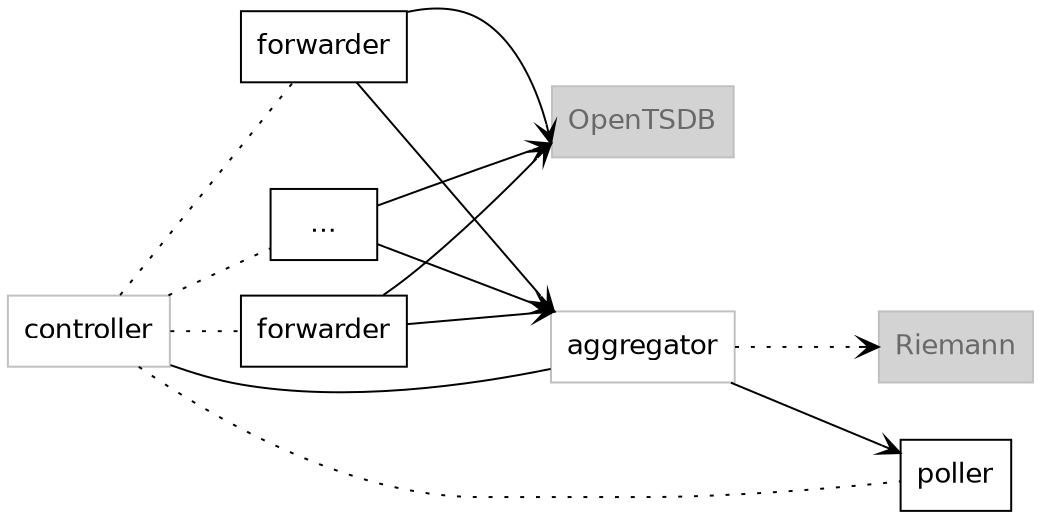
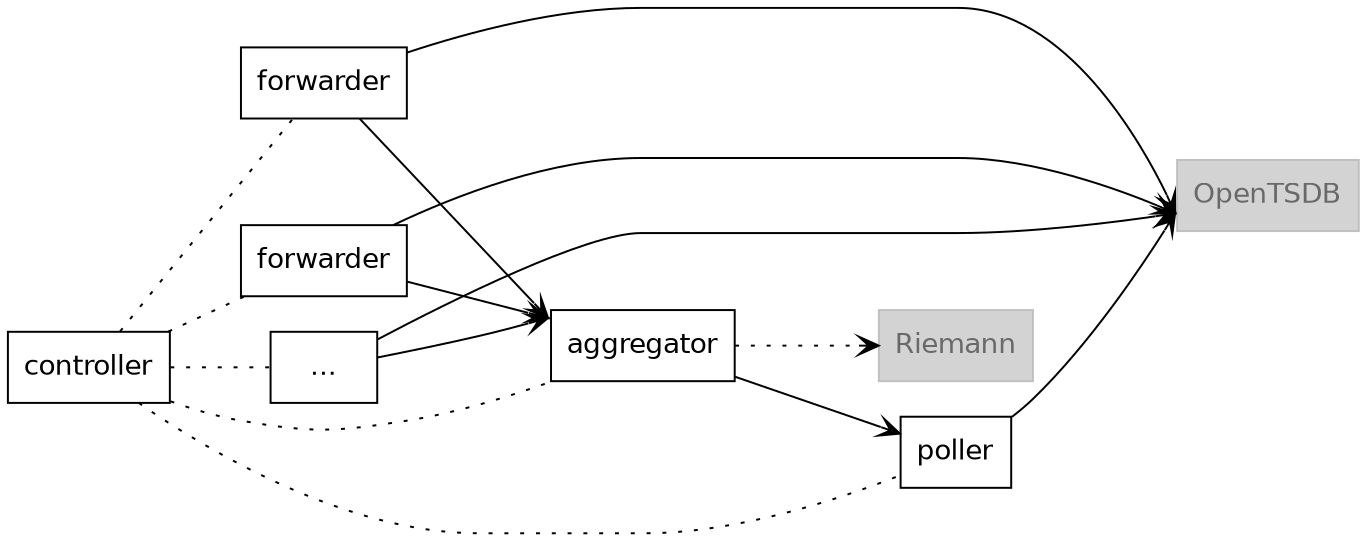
edge "poller" -> "OpenTSDB": added
node "controller": color gray -> black
node "aggregator": color gray -> black
edge "controller" -- "aggregator": style solid -> dotted
